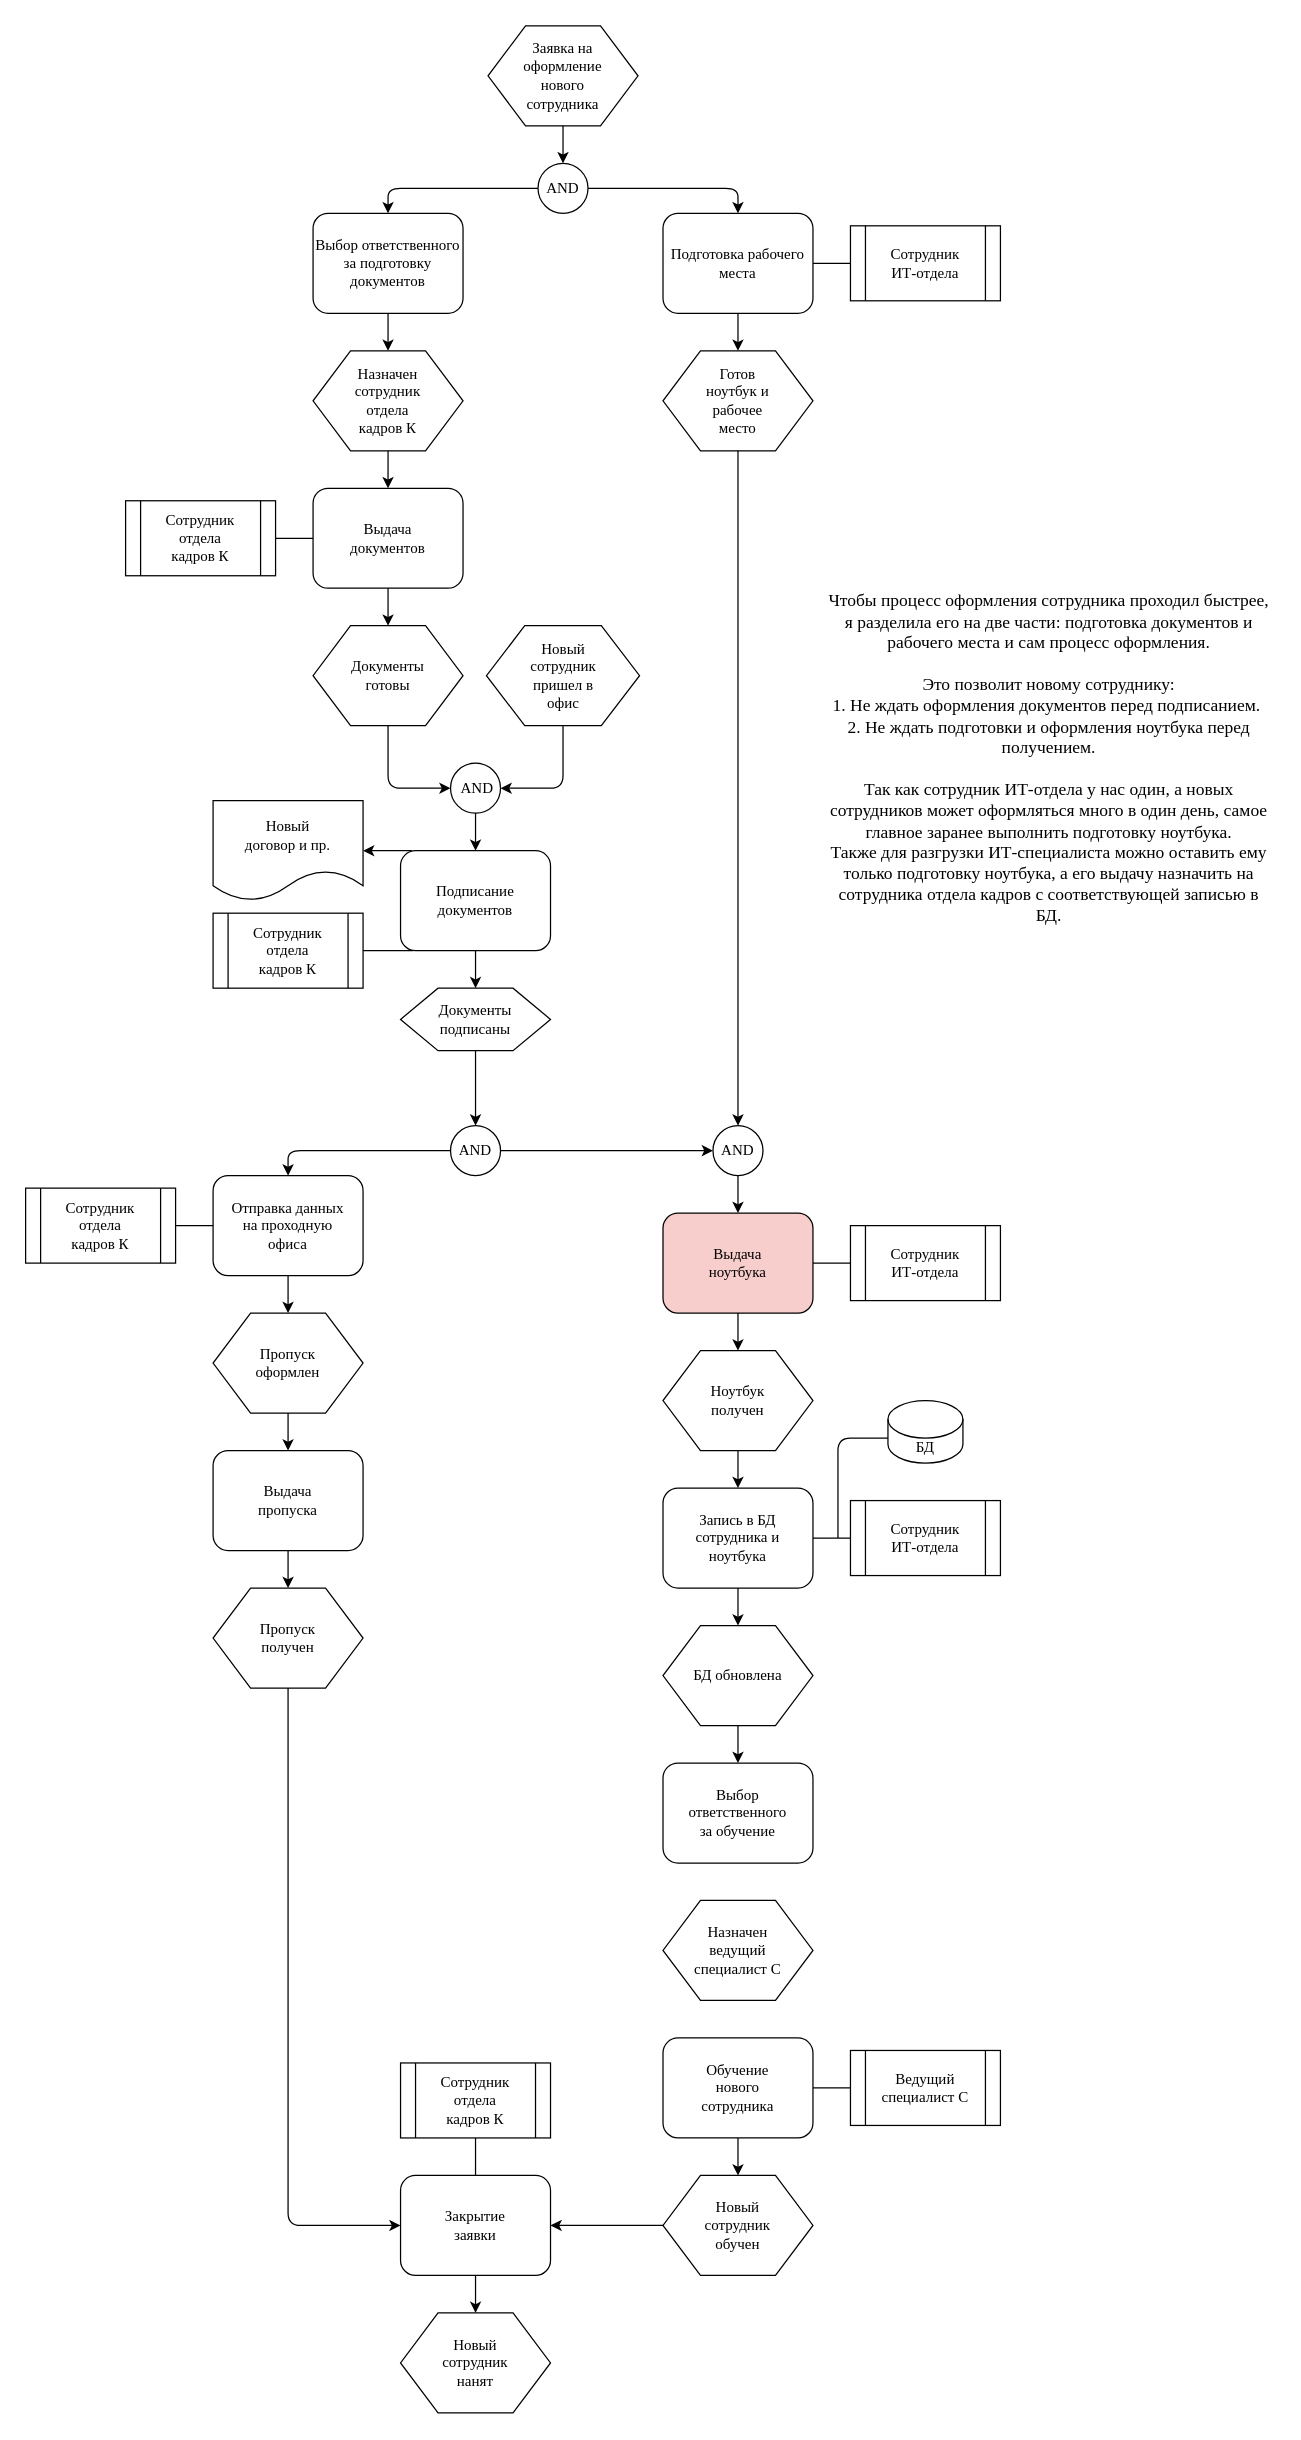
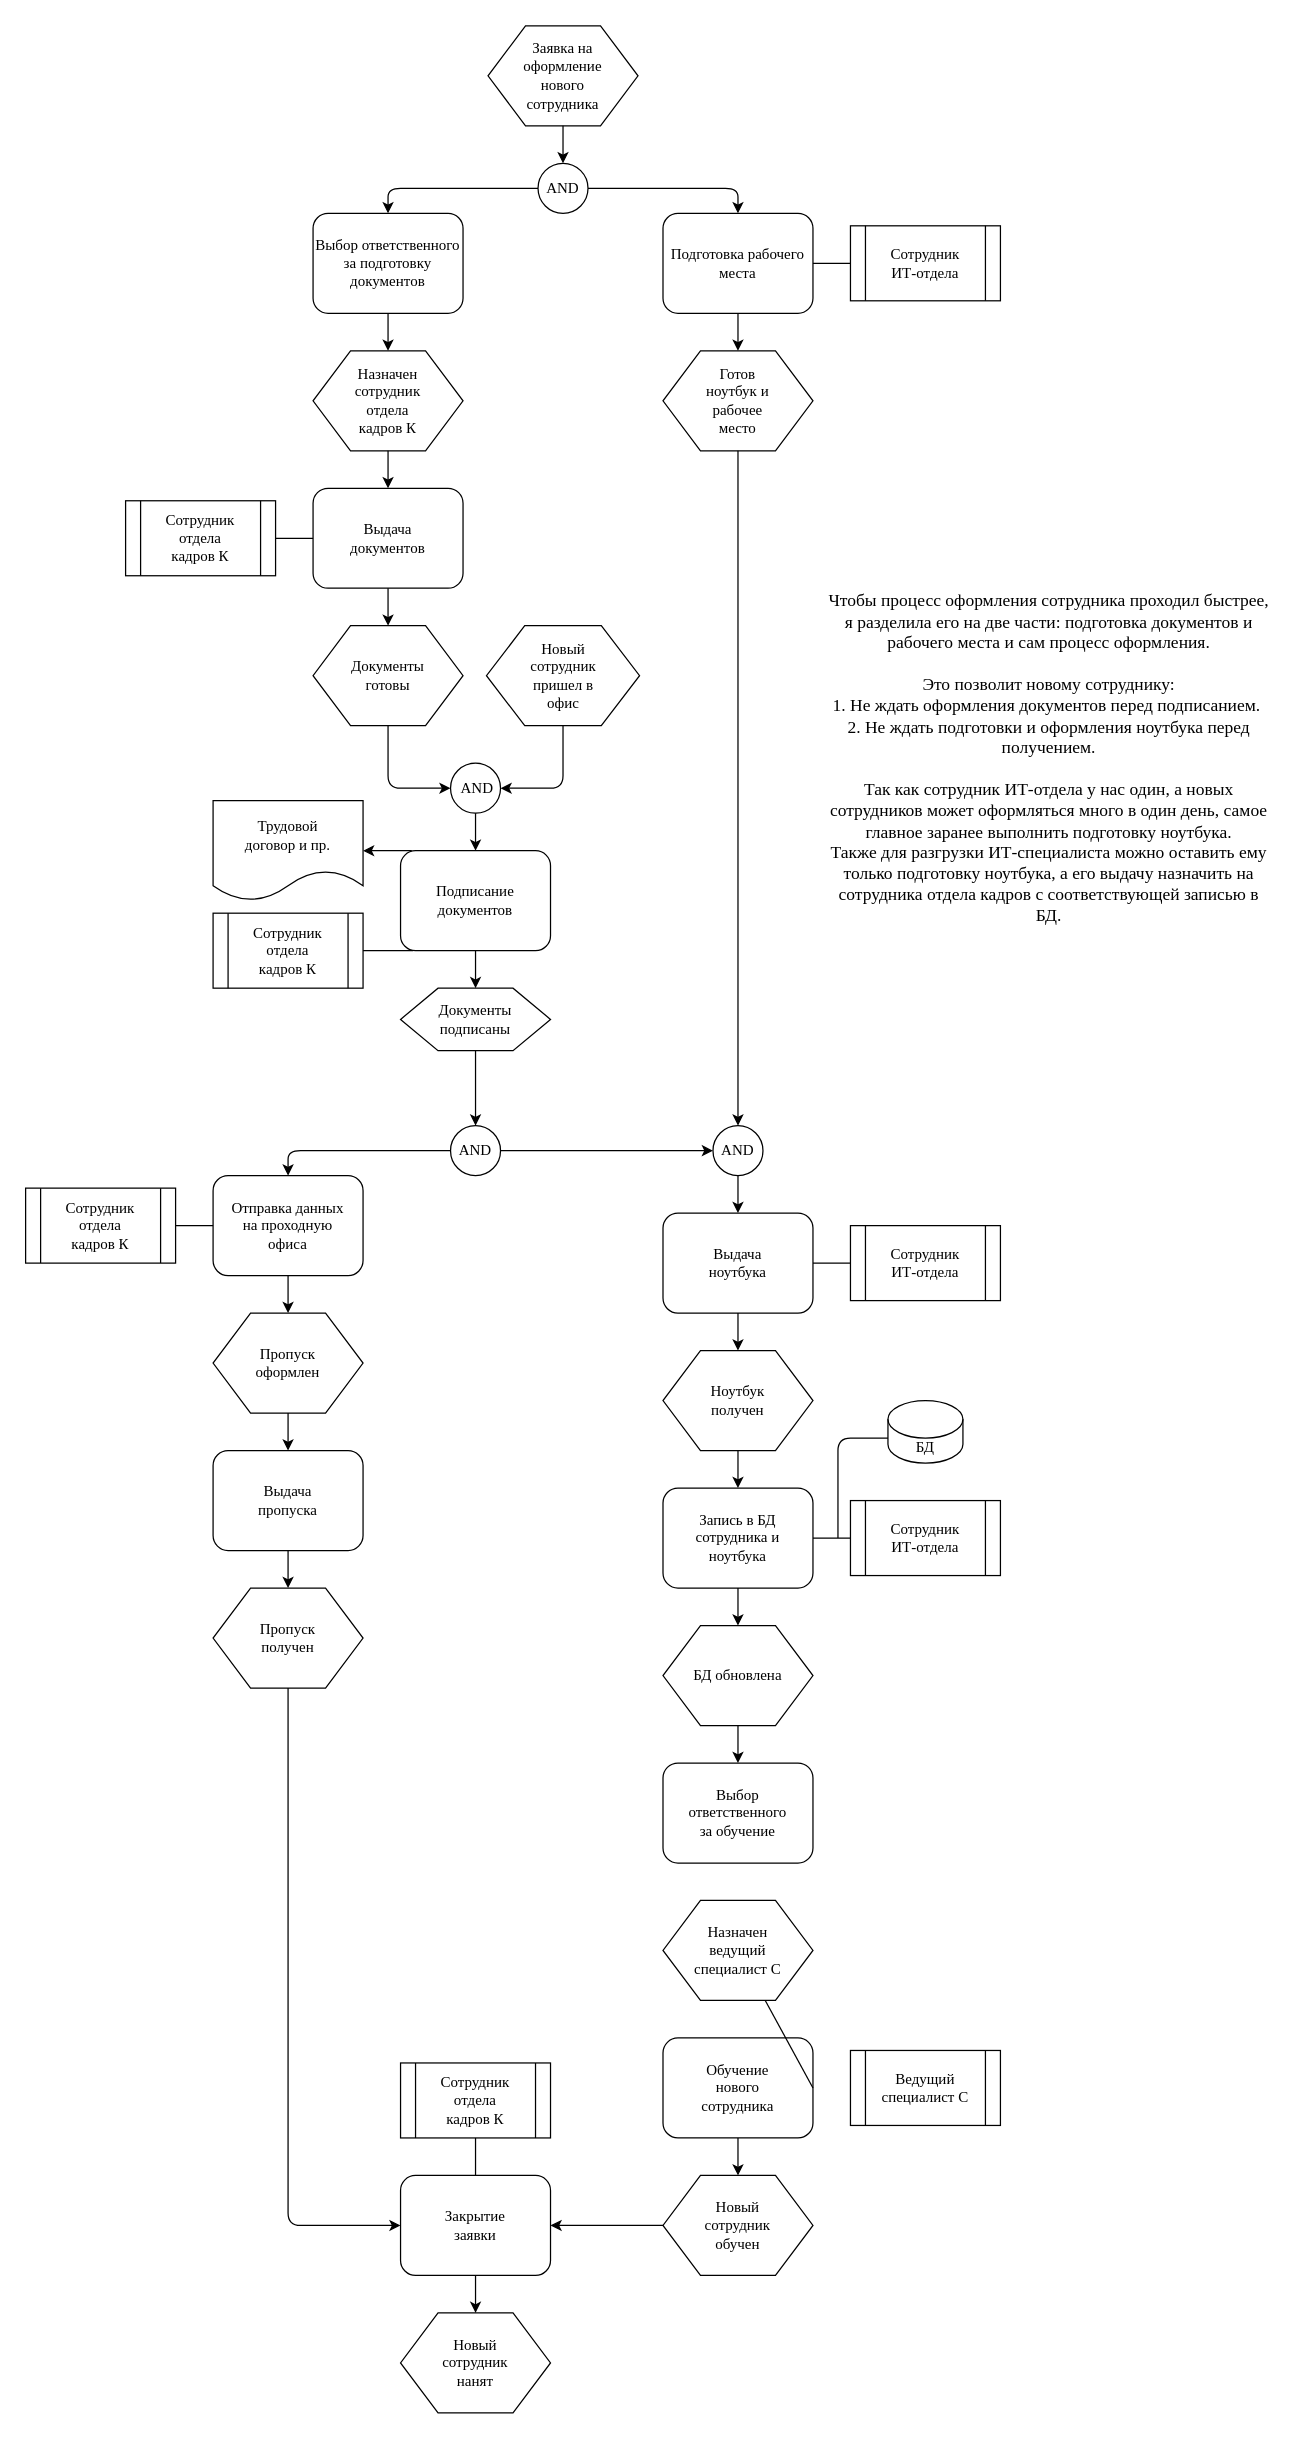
node "Новый договор и пр.": label "Новый договор и пр." -> "Трудовой договор и пр."
node "Выдача ноутбука": fillcolor #f8cecc -> #ffffff
edge "Обучение нового сотрудника" -- "Ведущий специалист С": now "Обучение нового сотрудника" -- "Назначен ведущий специалист С"
